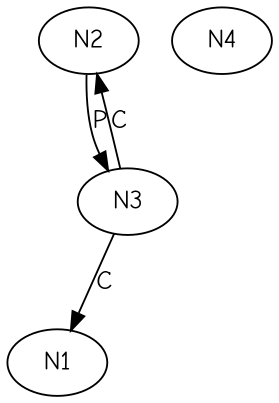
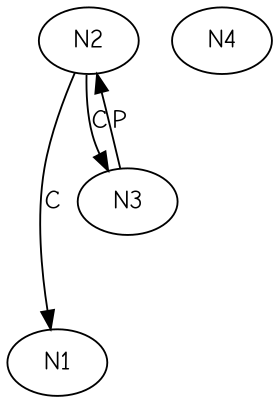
edge "N2" -> "N3": label "P" -> "C"
edge "N3" -> "N2": label "C" -> "P"
edge "N3" -> "N1": now "N2" -> "N1"
